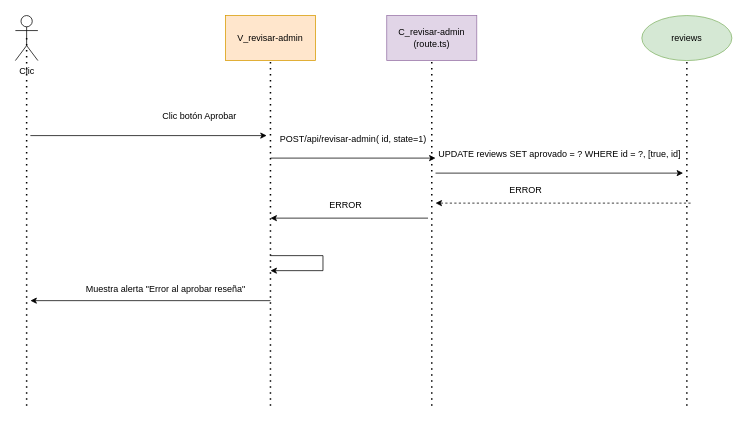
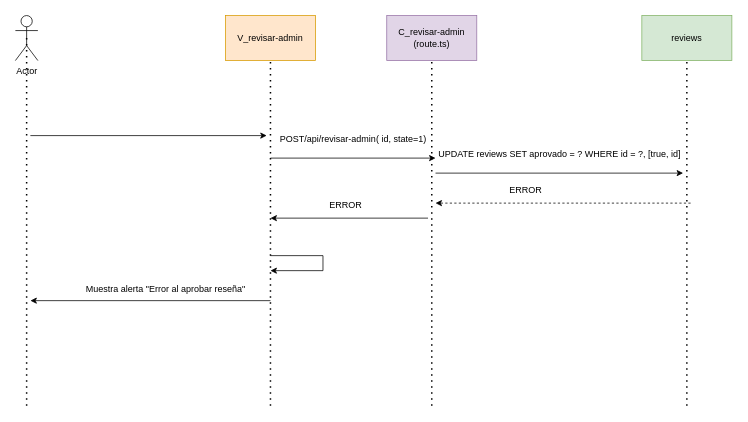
node "reviews": shape ellipse -> rectangle
node "Clic": label "Clic" -> "Actor"
node "Clic botón Aprobar": removed
